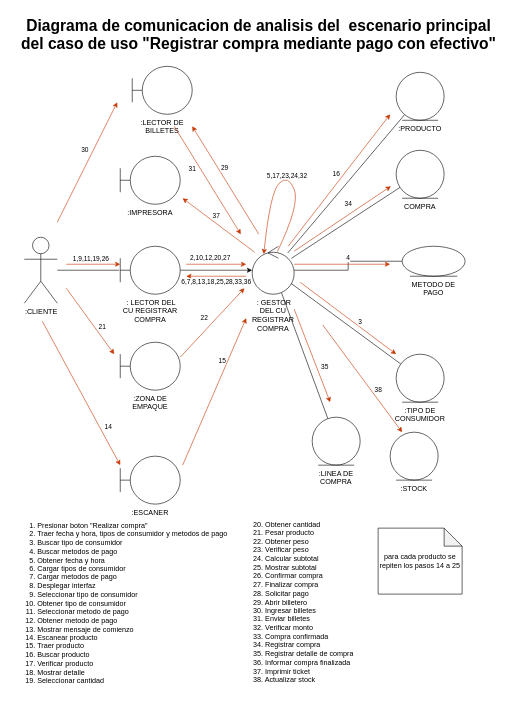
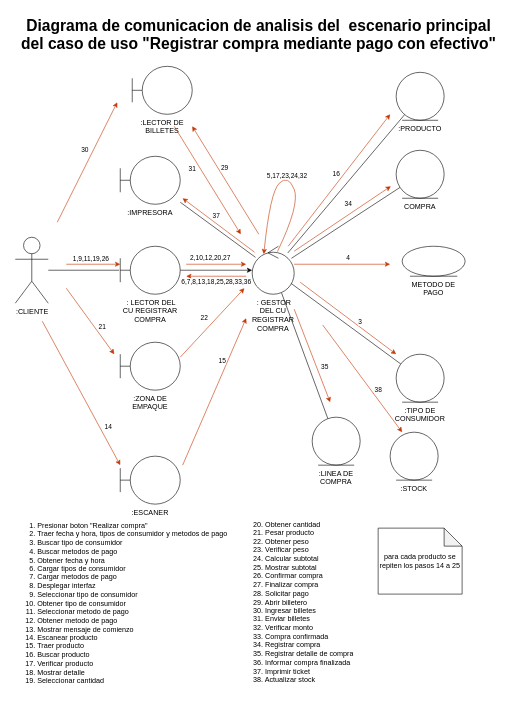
edge ":IMPRESORA" -- ": GESTOR DEL CU REGISTRAR COMPRA": added
edge "METODO DE PAGO" -- ": GESTOR DEL CU REGISTRAR COMPRA": removed
node ":CLIENTE": moved (41, 270) -> (32, 270)
